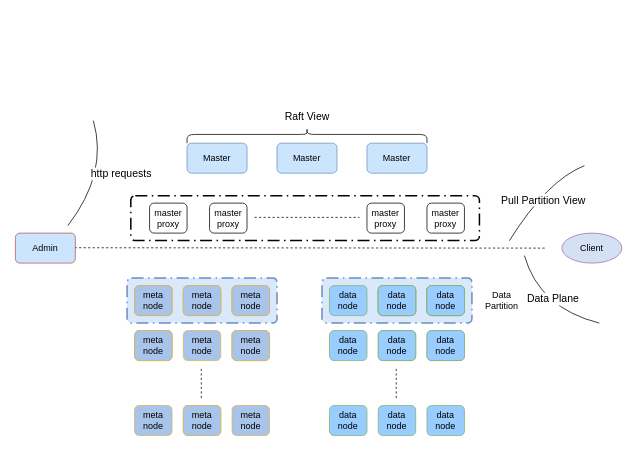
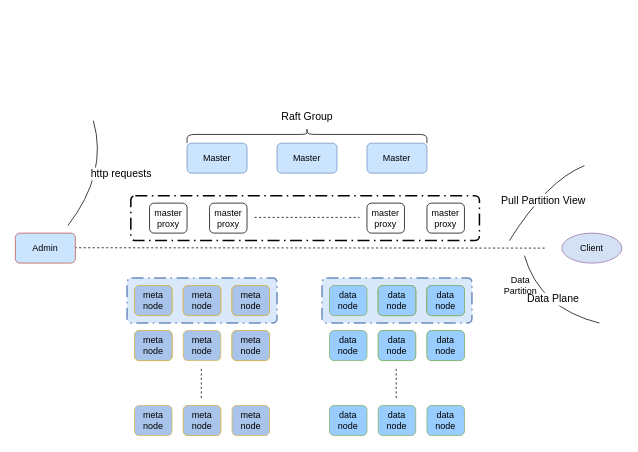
node "Raft View": label "Raft View" -> "Raft Group"
node "Data Partition": moved (502, 300) -> (521, 285)
